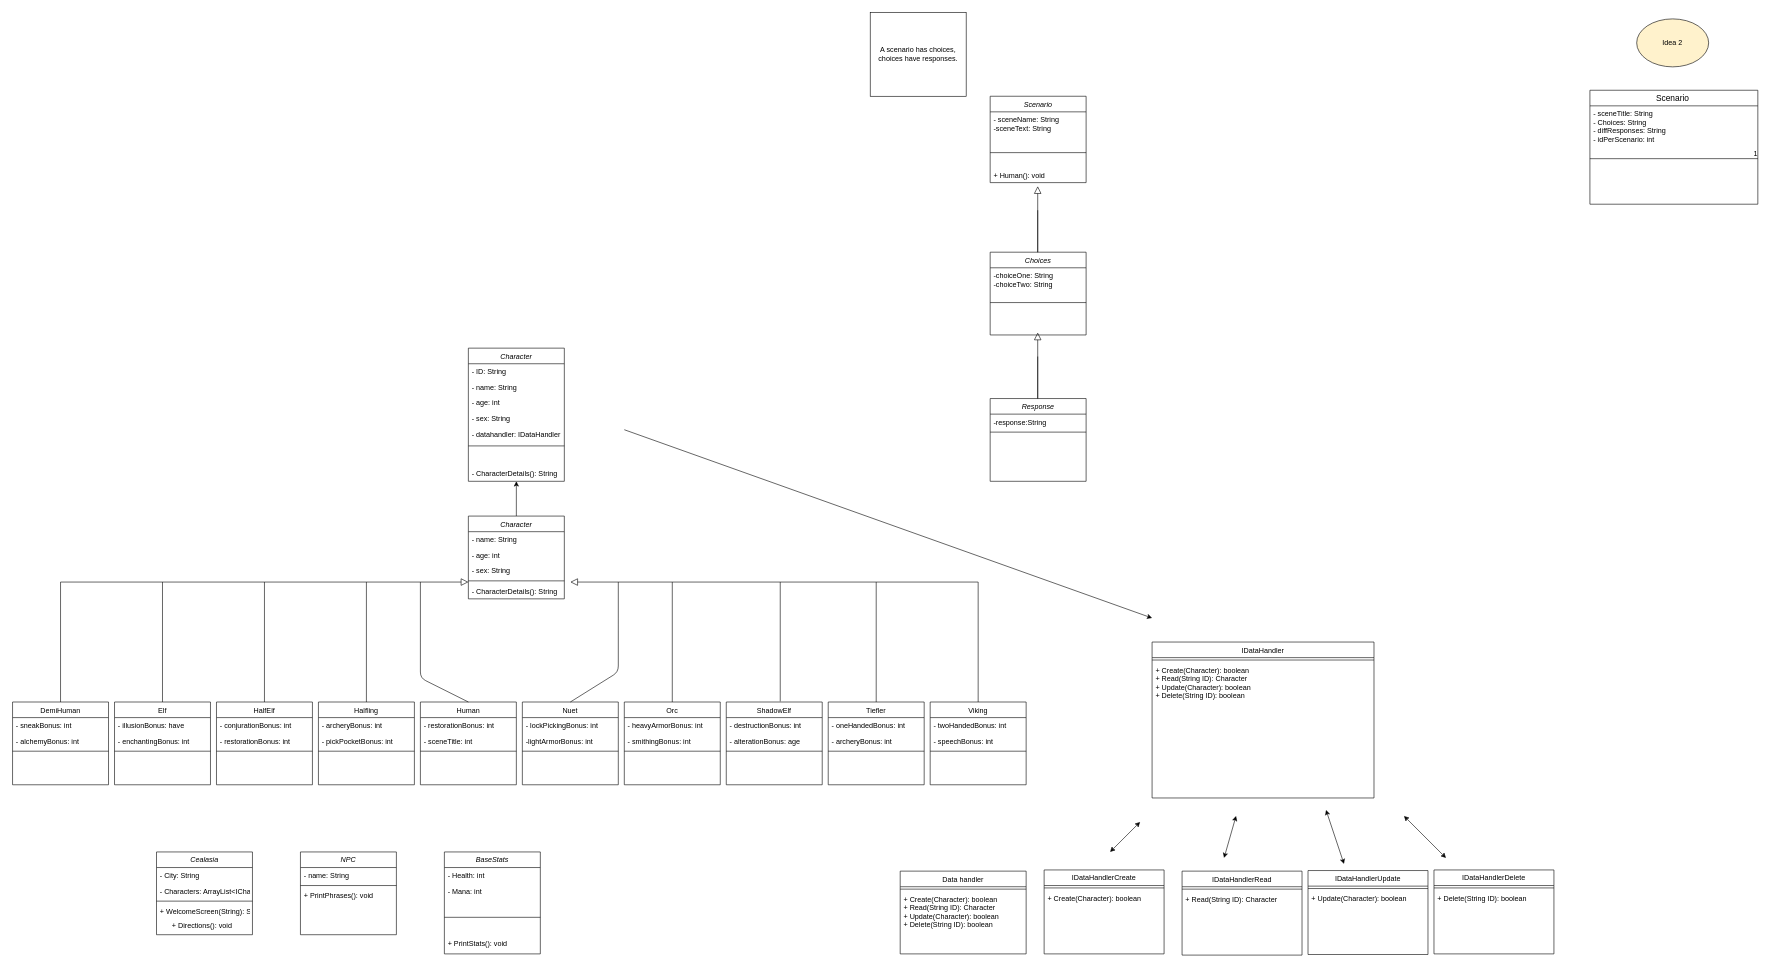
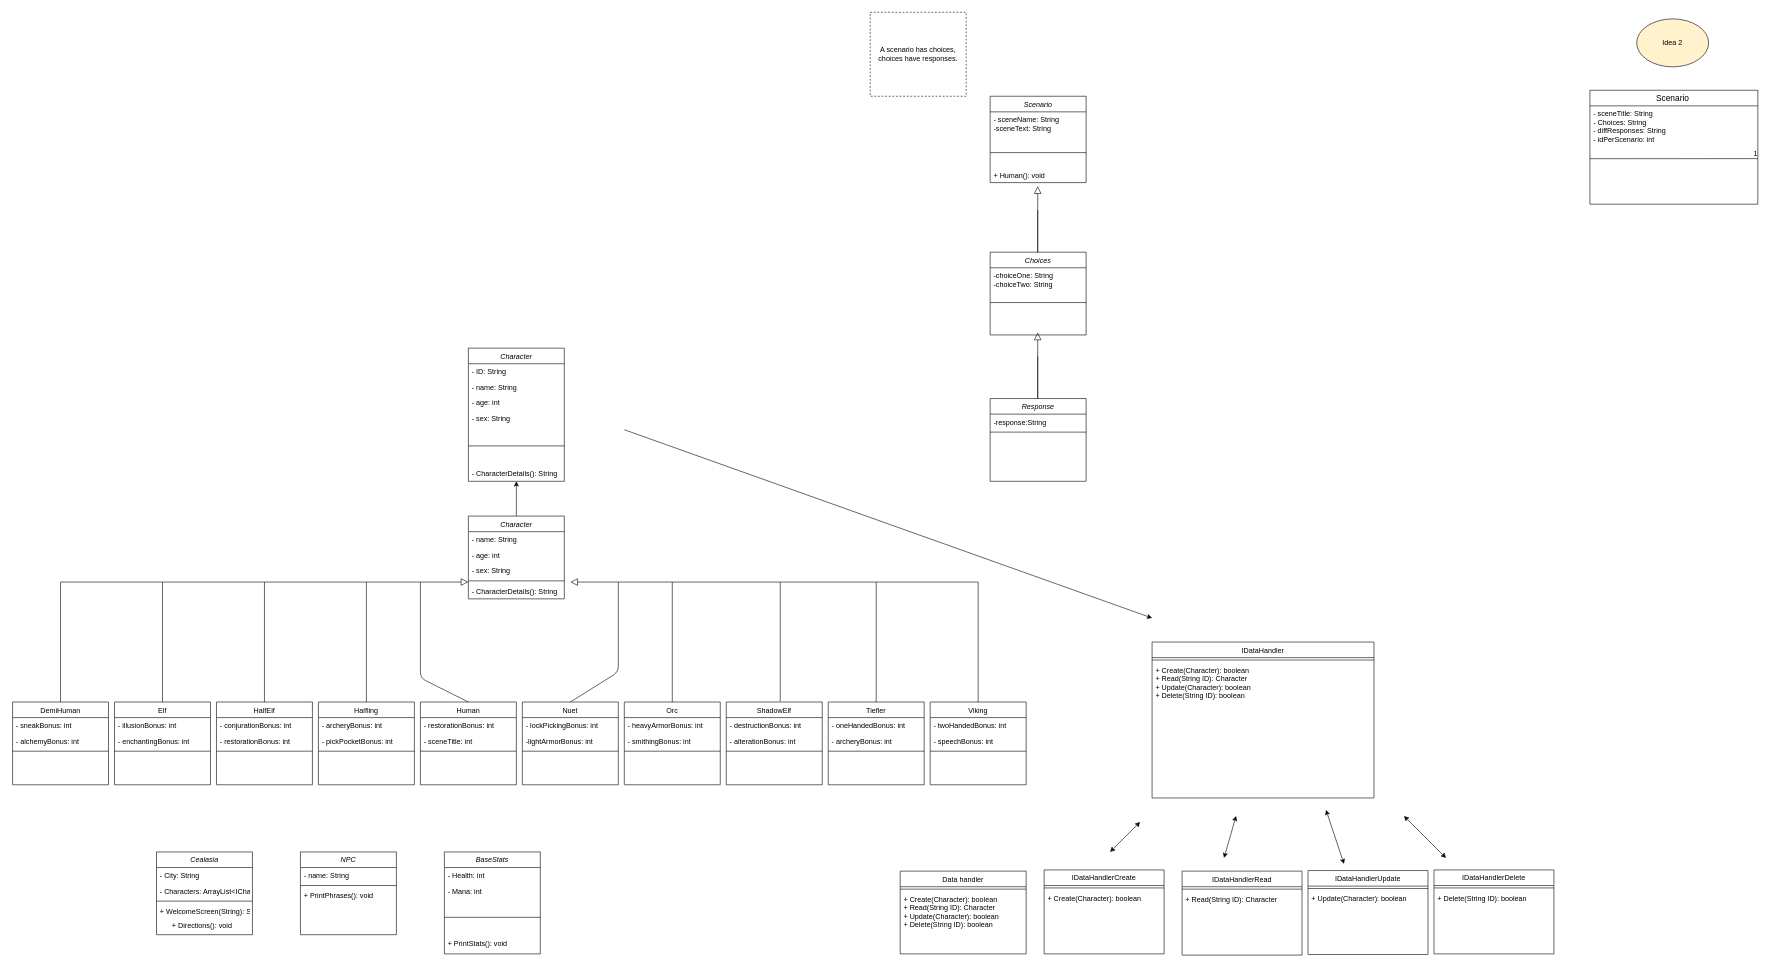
node "A scenario has choices, choices have responses.": style solid -> dashed
node "- datahandler: IDataHandler": removed
node "- illusionBonus: have": label "- illusionBonus: have" -> "- illusionBonus: int"
node "- alterationBonus: age": label "- alterationBonus: age" -> "- alterationBonus: int"
